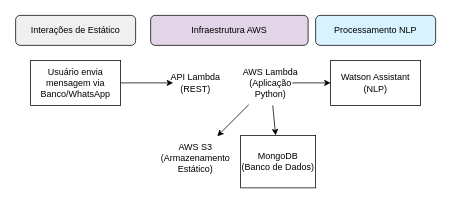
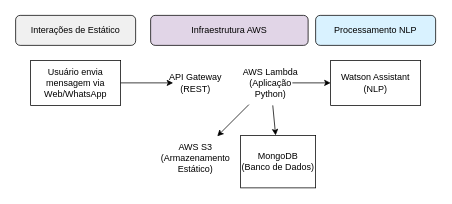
node "Usuário envia mensagem via Banco/WhatsApp": label "Usuário envia mensagem via Banco/WhatsApp" -> "Usuário envia mensagem via Web/WhatsApp"
node "API Lambda (REST)": label "API Lambda (REST)" -> "API Gateway (REST)"
